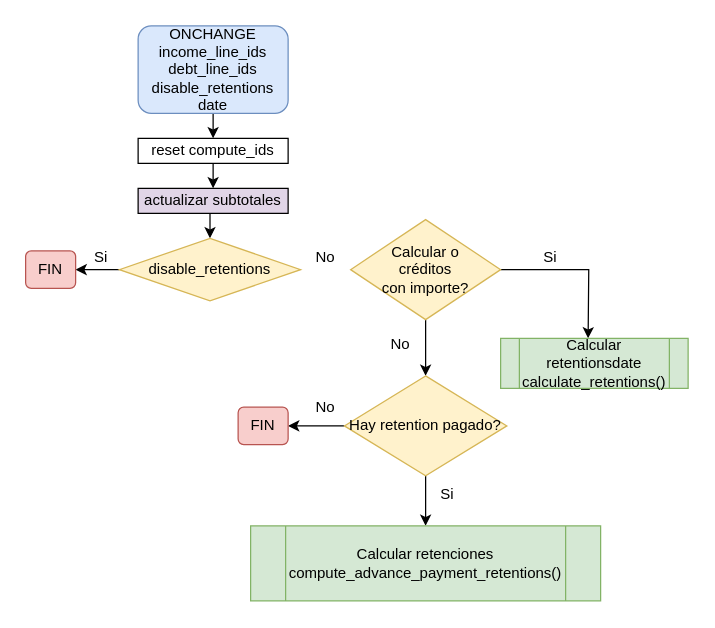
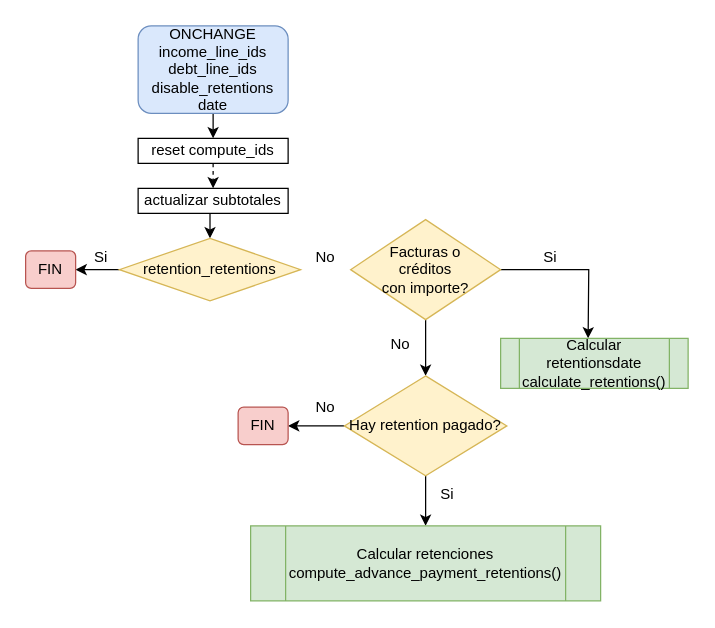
edge "reset compute_ids" -> "actualizar subtotales": style solid -> dashed
node "actualizar subtotales": fillcolor #e1d5e7 -> #ffffff
node "disable_retentions": label "disable_retentions" -> "retention_retentions"
node "Calcular o créditos con importe?": label "Calcular o créditos con importe?" -> "Facturas o créditos con importe?"
